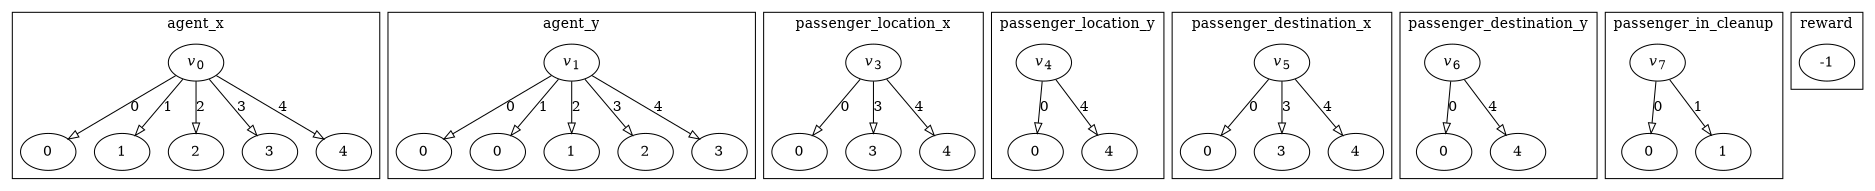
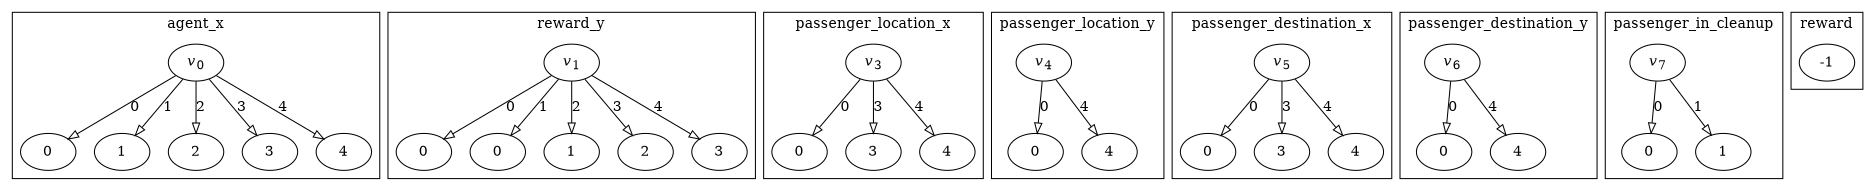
cluster "agent_y": label "agent_y" -> "reward_y"
